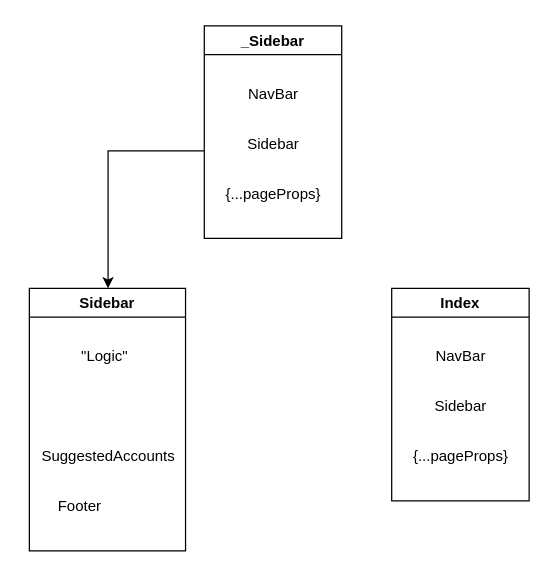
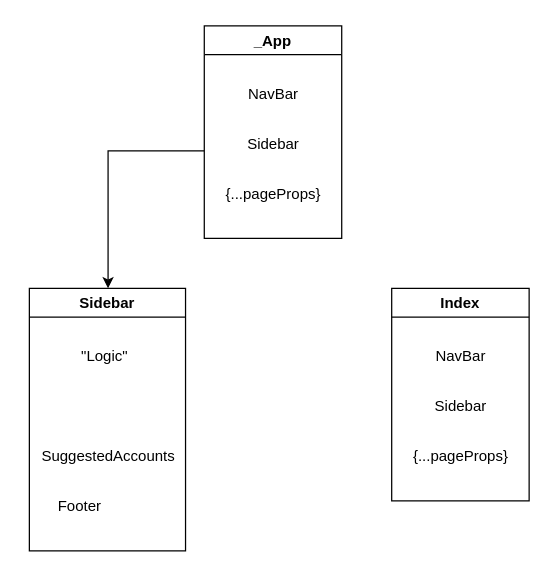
node "_Sidebar": label "_Sidebar" -> "_App"
